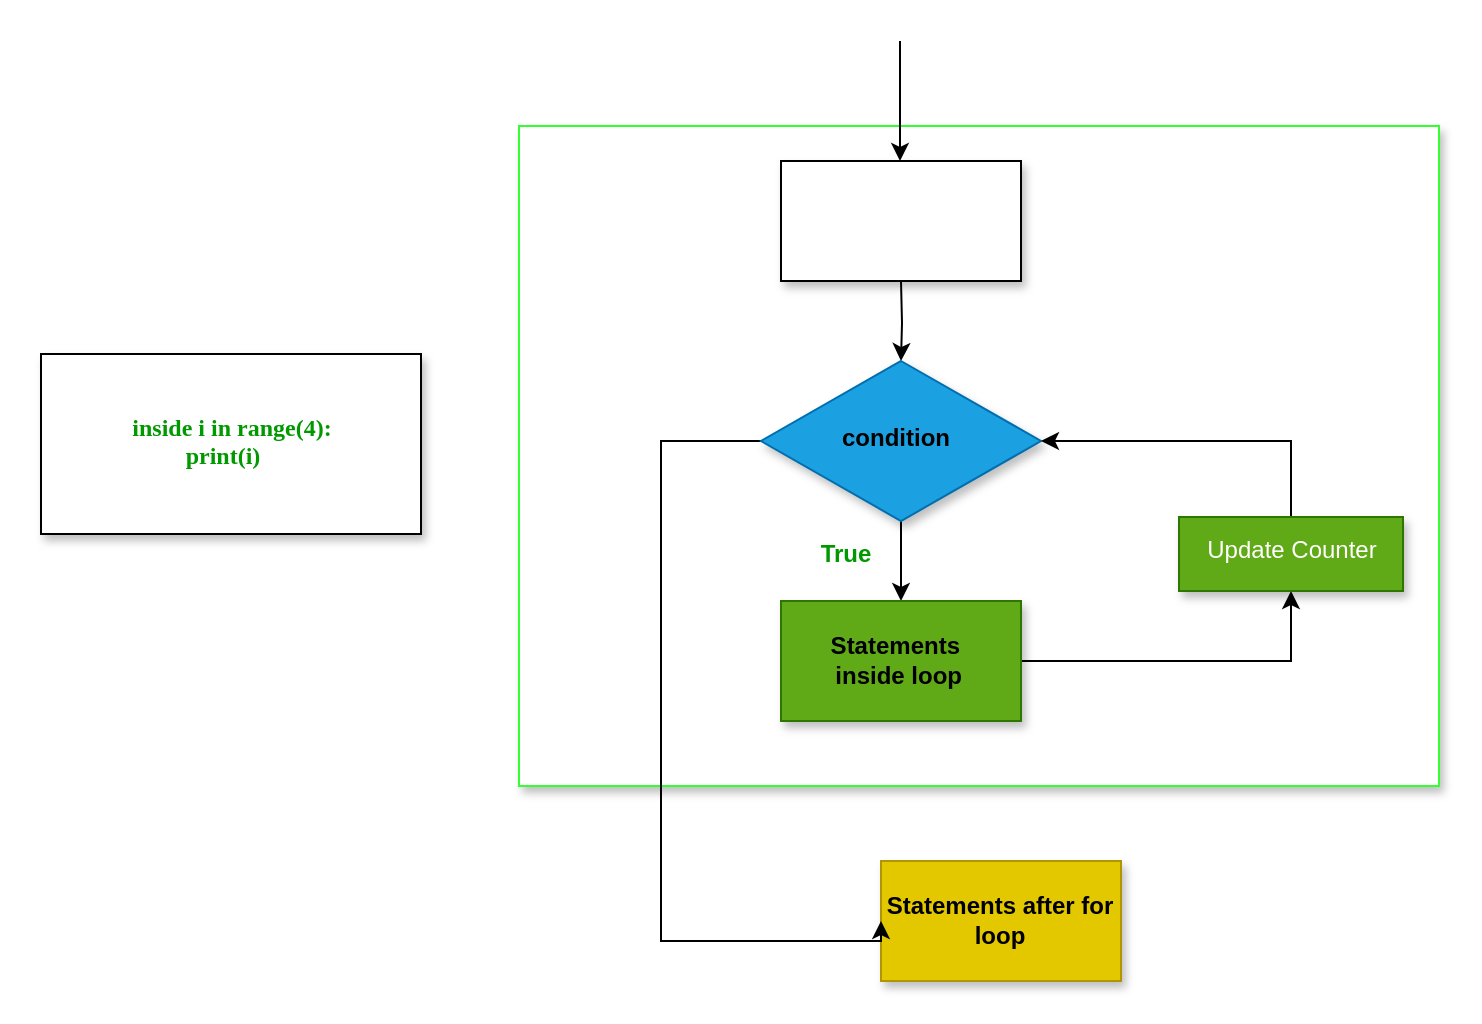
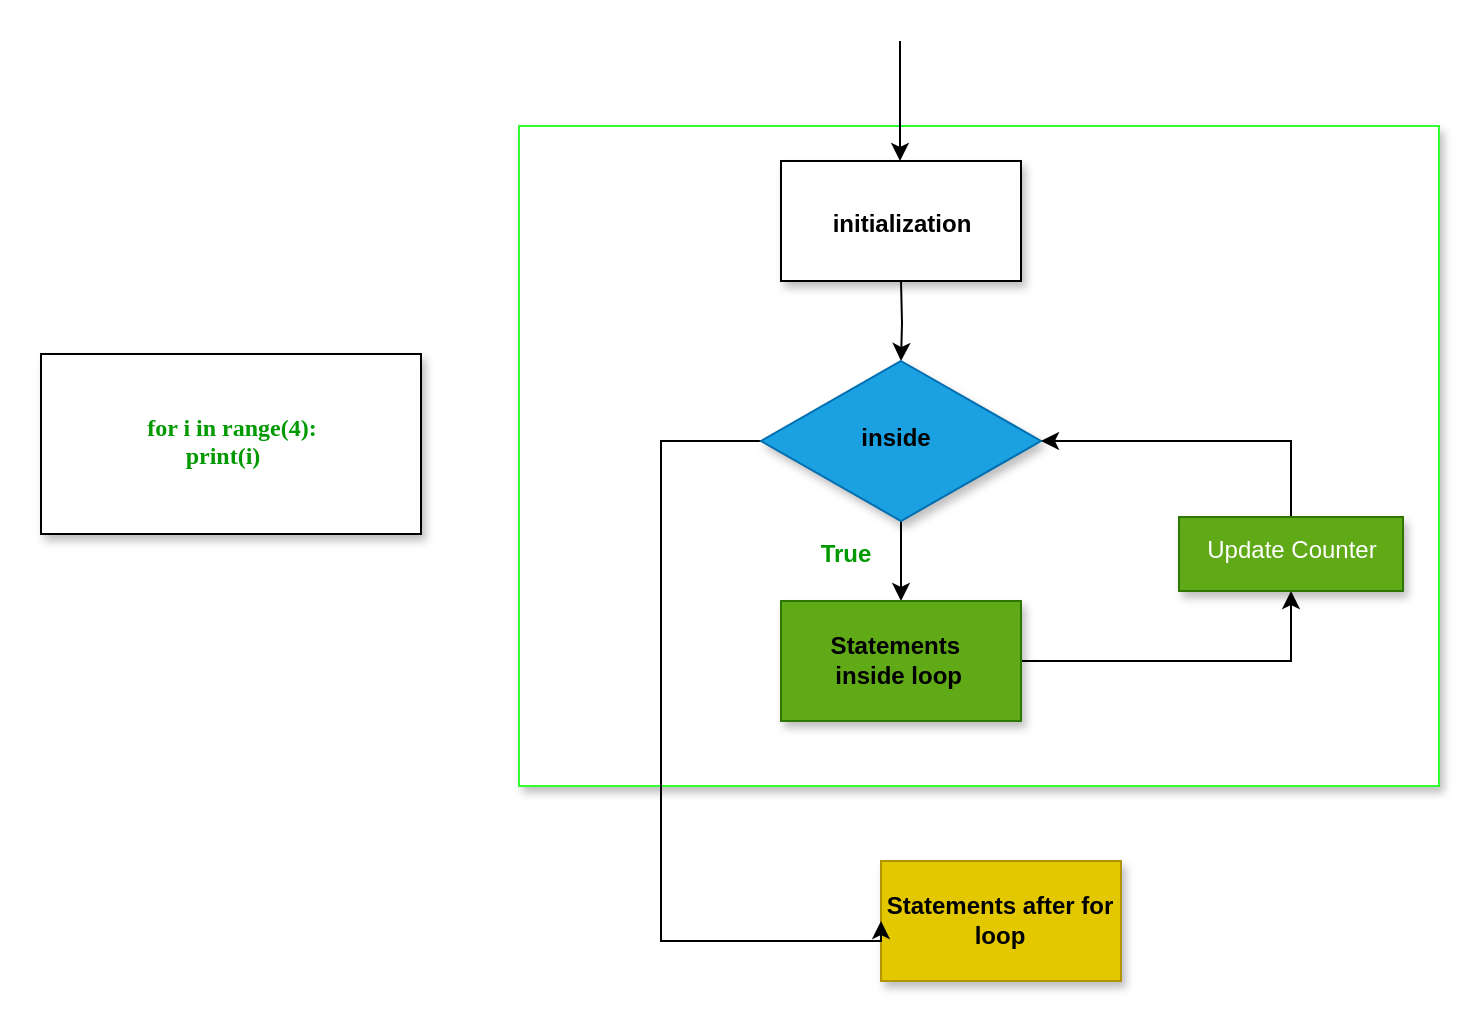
node "initialization": added
node "condition": label "condition" -> "inside"
node "inside i in range(4): print(i)": label "inside i in range(4): print(i)" -> "for i in range(4): print(i)"
